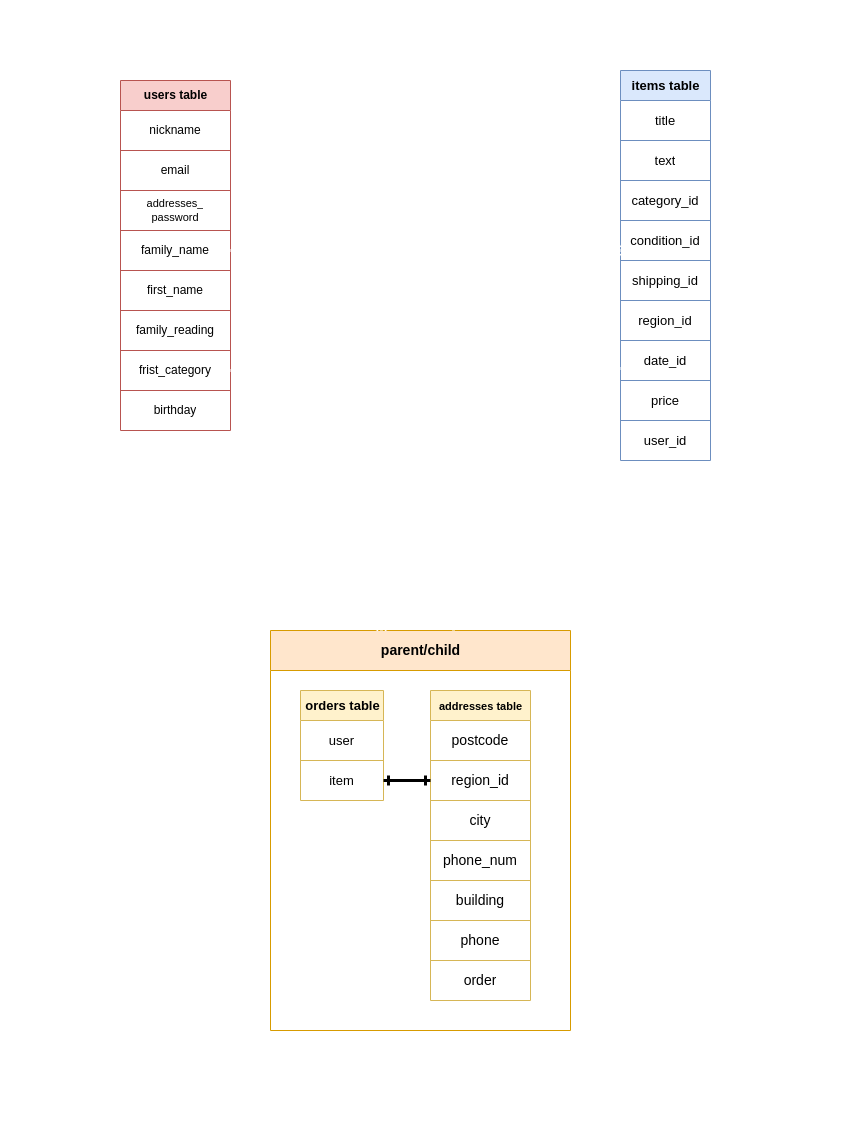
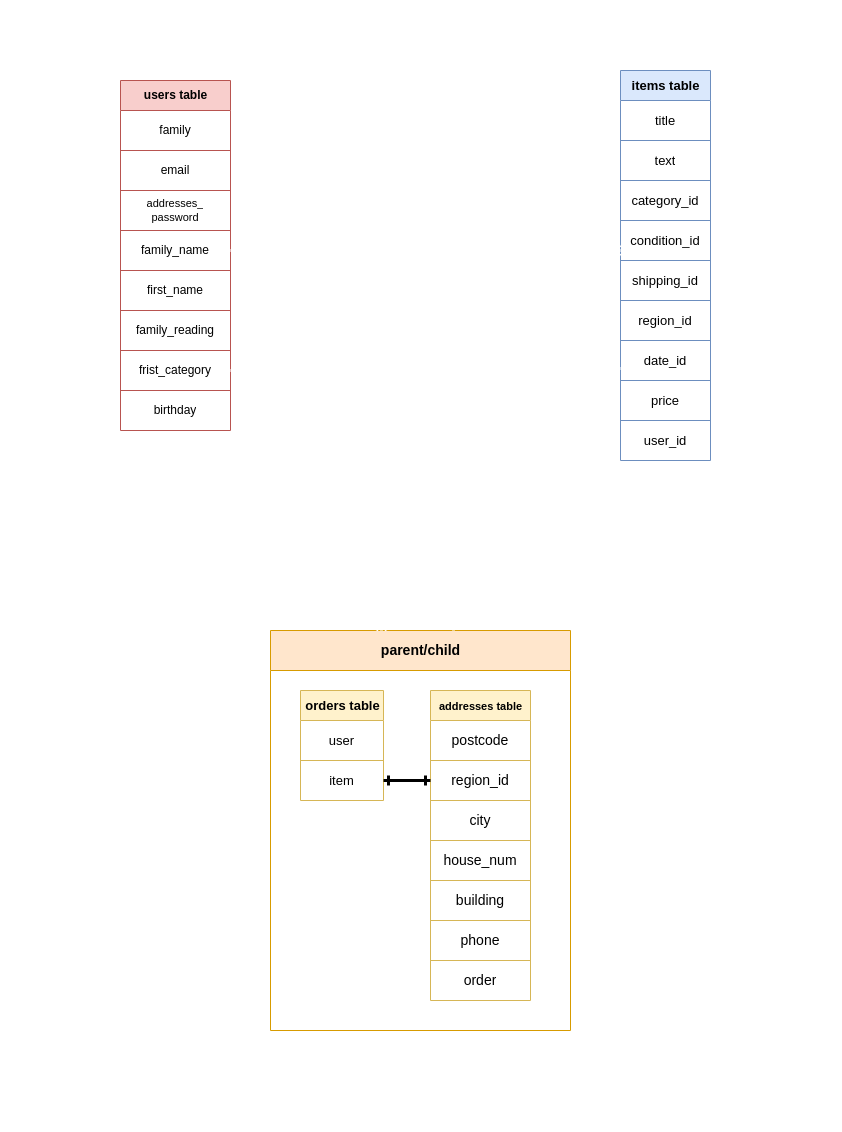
node "nickname": label "nickname" -> "family"
node "phone_num": label "phone_num" -> "house_num"
